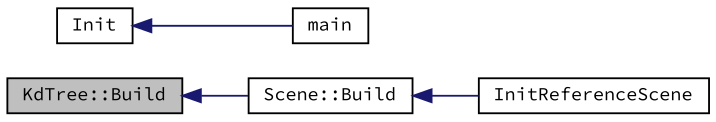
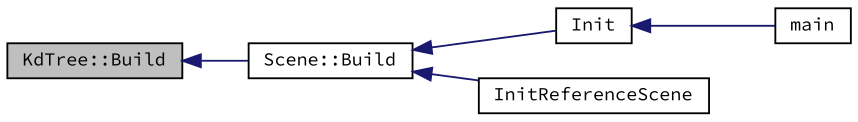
edge "Init" -> "Scene::Build": added
